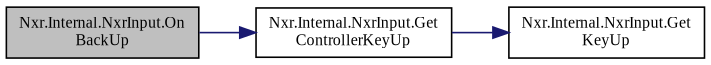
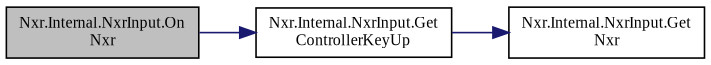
node "Nxr.Internal.NxrInput.On BackUp": label "Nxr.Internal.NxrInput.On BackUp" -> "Nxr.Internal.NxrInput.On Nxr"
node "Nxr.Internal.NxrInput.Get KeyUp": label "Nxr.Internal.NxrInput.Get KeyUp" -> "Nxr.Internal.NxrInput.Get Nxr"
